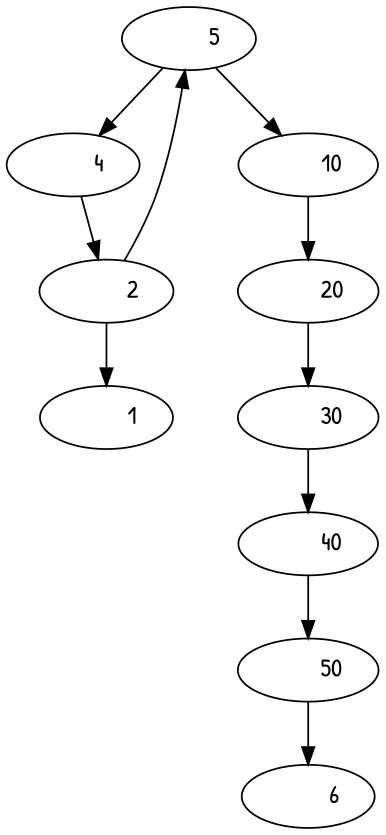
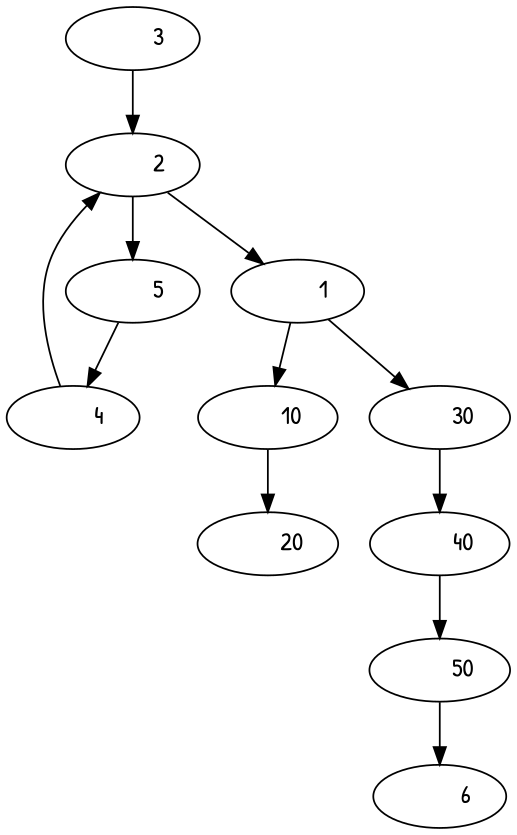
node "3": added
edge "5" -> "10": now "1" -> "10"
edge "20" -> "30": now "1" -> "30"
